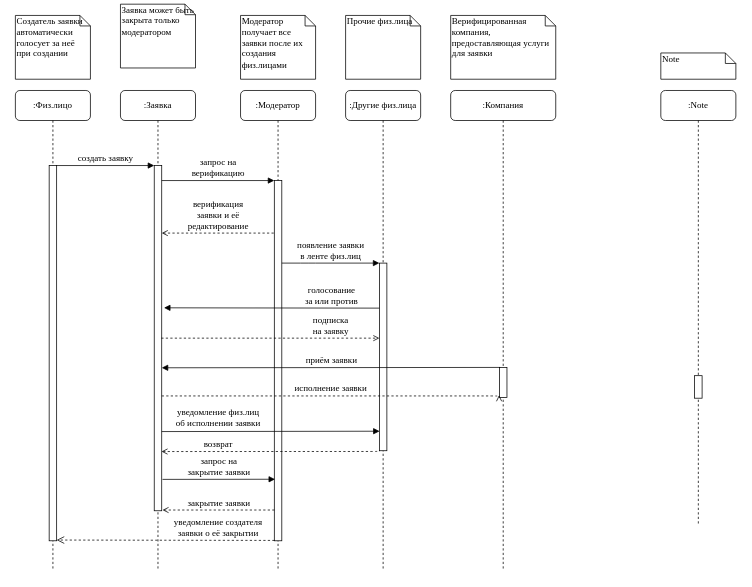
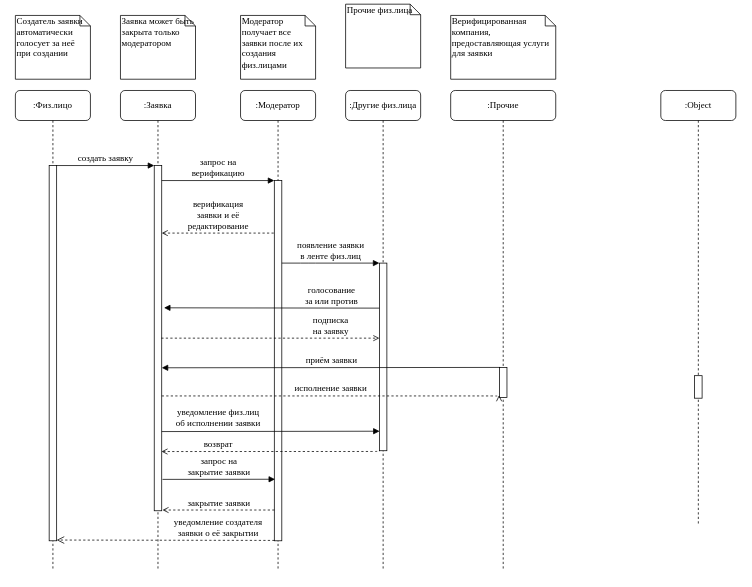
node "Заявка может быть закрыта только модератором": moved (158, 36) -> (158, 47)
node "Прочие физ.лица": moved (383, 47) -> (383, 36)
node "Note": removed
node ":Компания": label ":Компания" -> ":Прочие"
node ":Note": label ":Note" -> ":Object"
